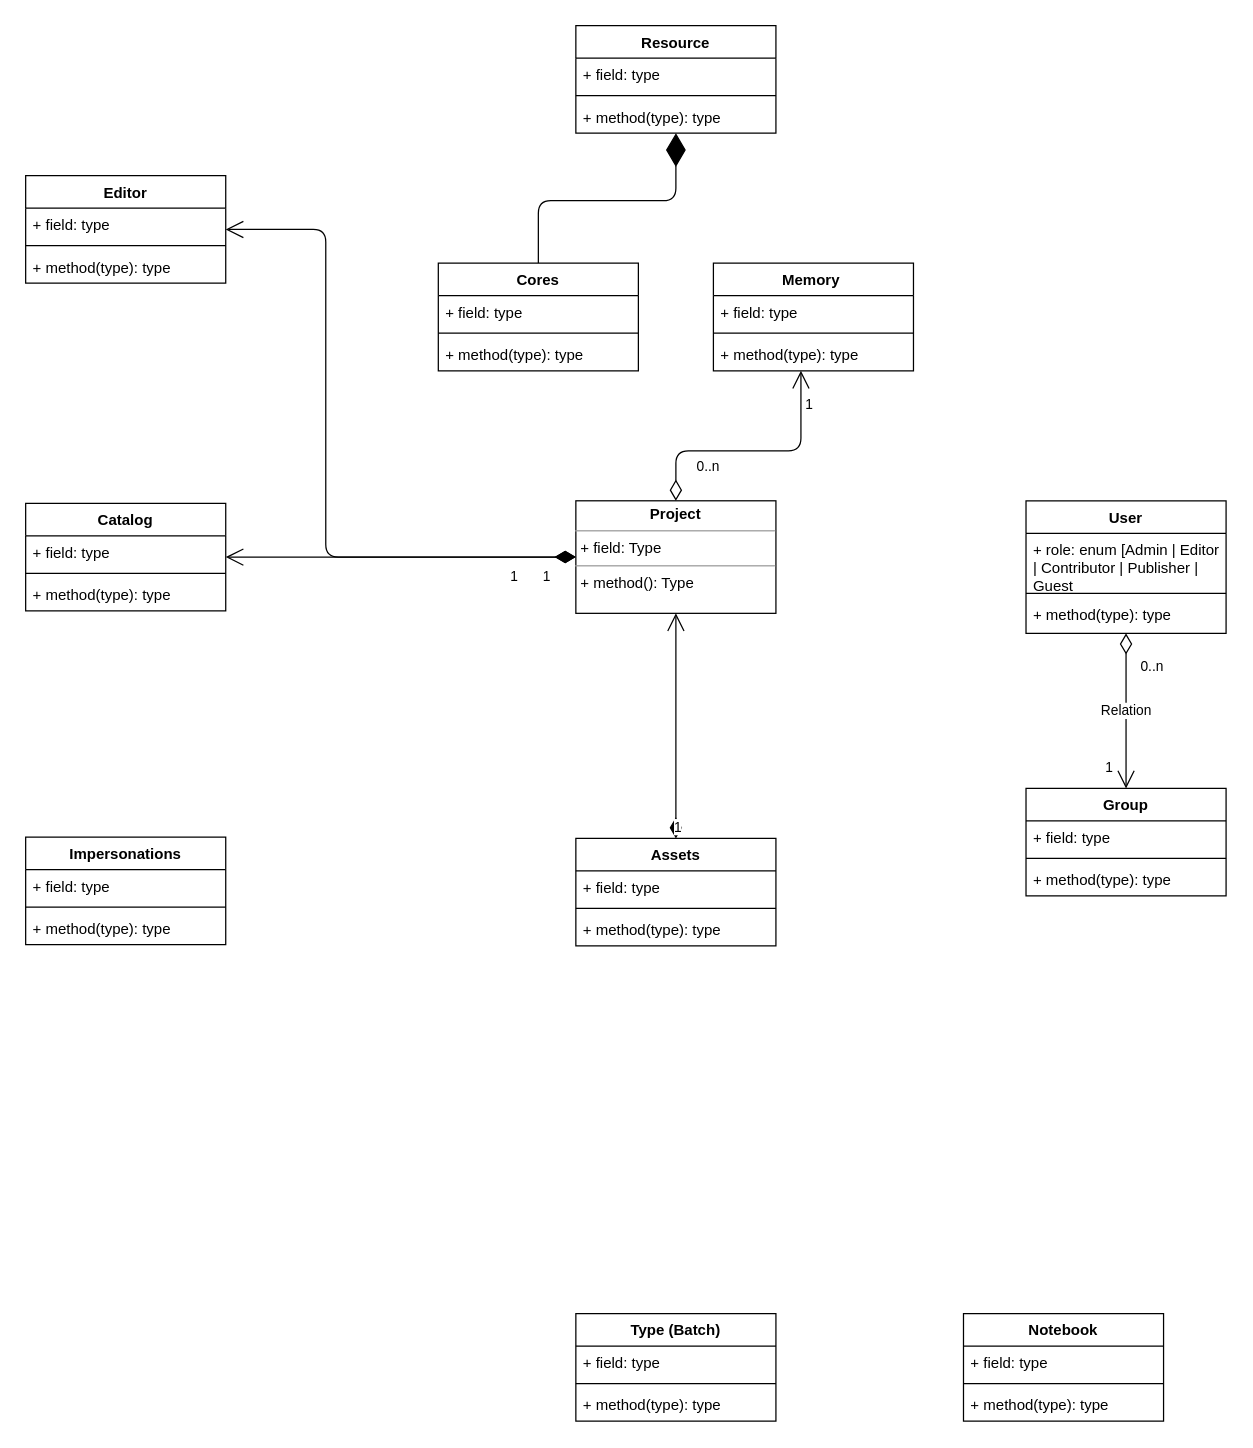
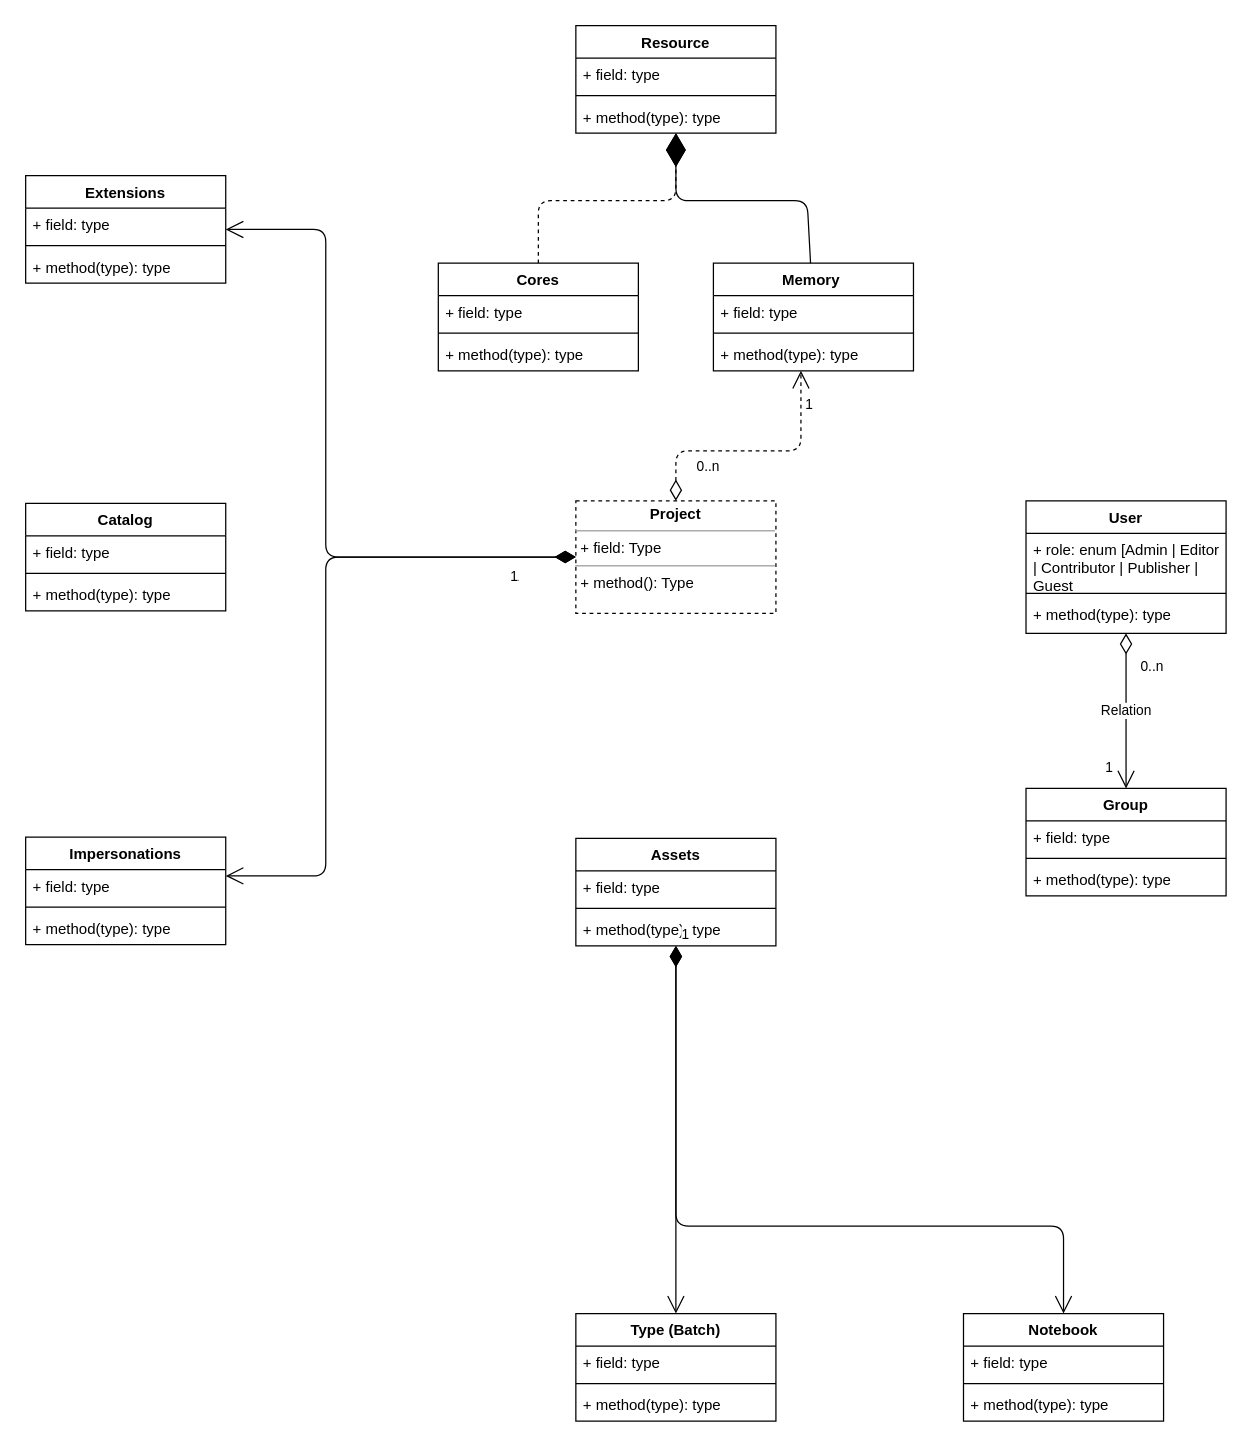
node "Editor": label "Editor" -> "Extensions"
edge "Cores" -> "Resource": style solid -> dashed
edge "Memory" -> "Resource": added
edge "Memory" -- "Project + field: Type + method(): Type": style solid -> dashed
edge "Catalog" -- "Project + field: Type + method(): Type": removed, label "1"
node "Project + field: Type + method(): Type": style solid -> dashed
edge "Project + field: Type + method(): Type" -- "Assets": now "Type (Batch)" -- "Assets"
edge "Project + field: Type + method(): Type" -- "Impersonations": added, label "1"
edge "Assets" -- "Notebook": added, label "1"
